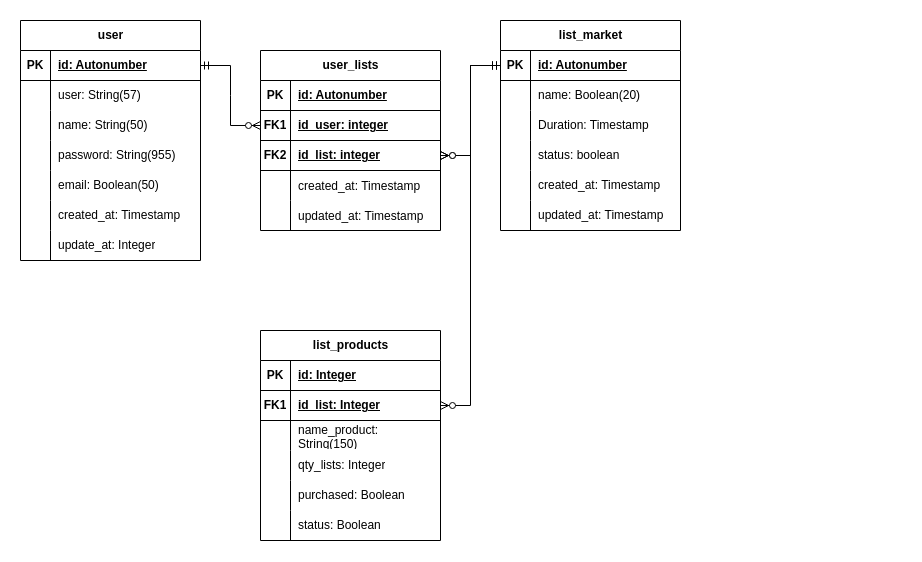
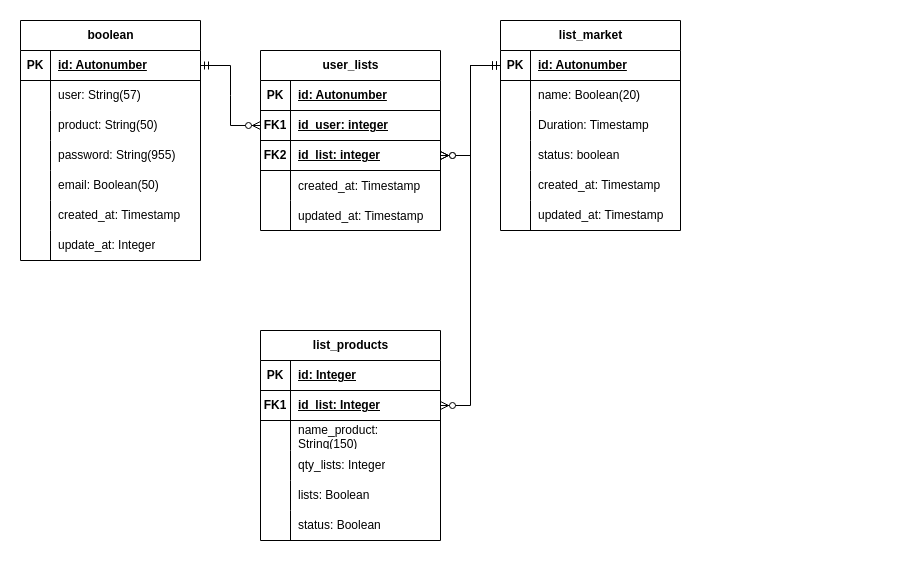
node "user": label "user" -> "boolean"
node "name: String(50)": label "name: String(50)" -> "product: String(50)"
node "purchased: Boolean": label "purchased: Boolean" -> "lists: Boolean"
